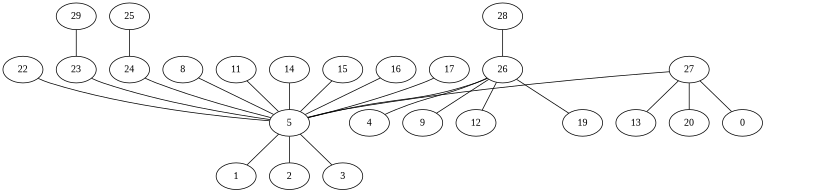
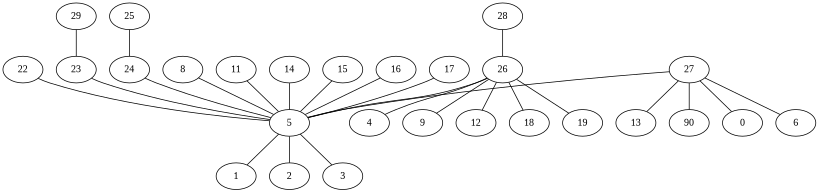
node "18": added
node "20": label "20" -> "90"
node "6": added
